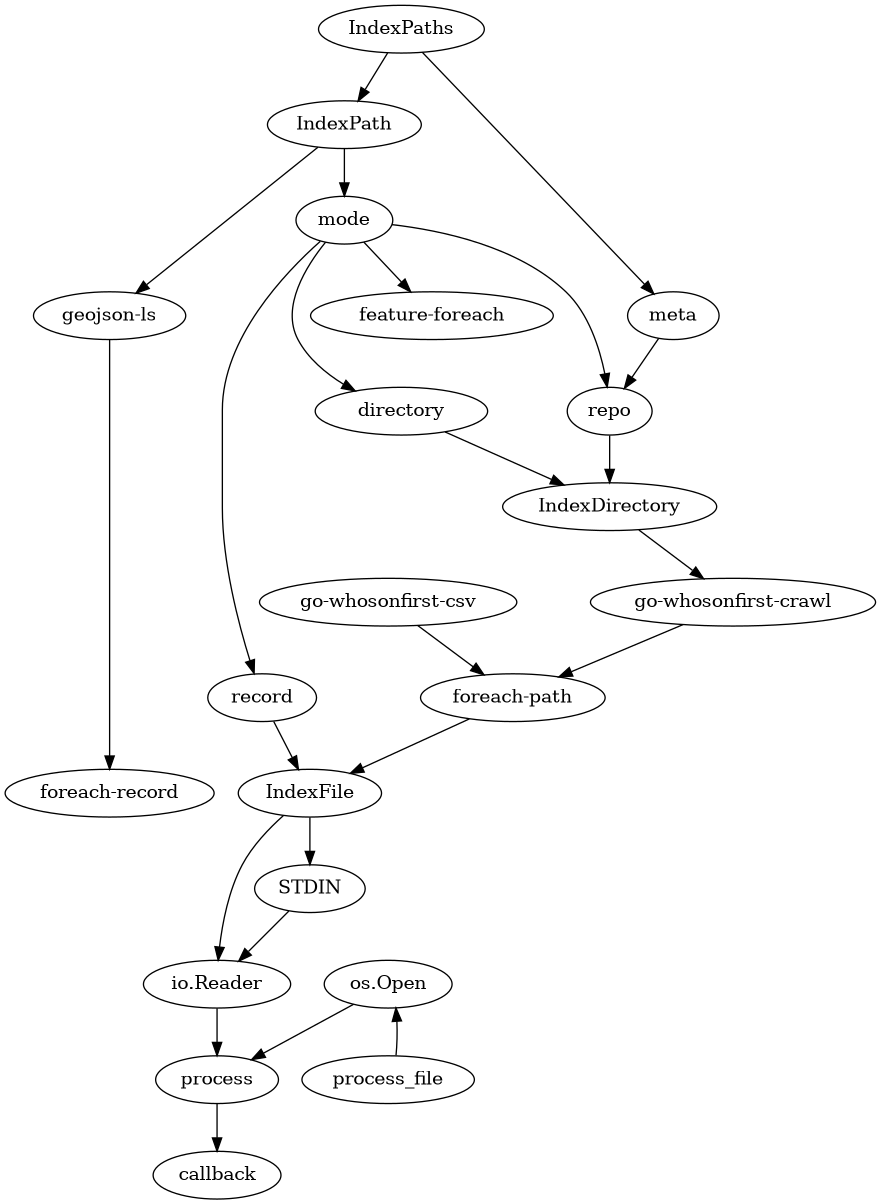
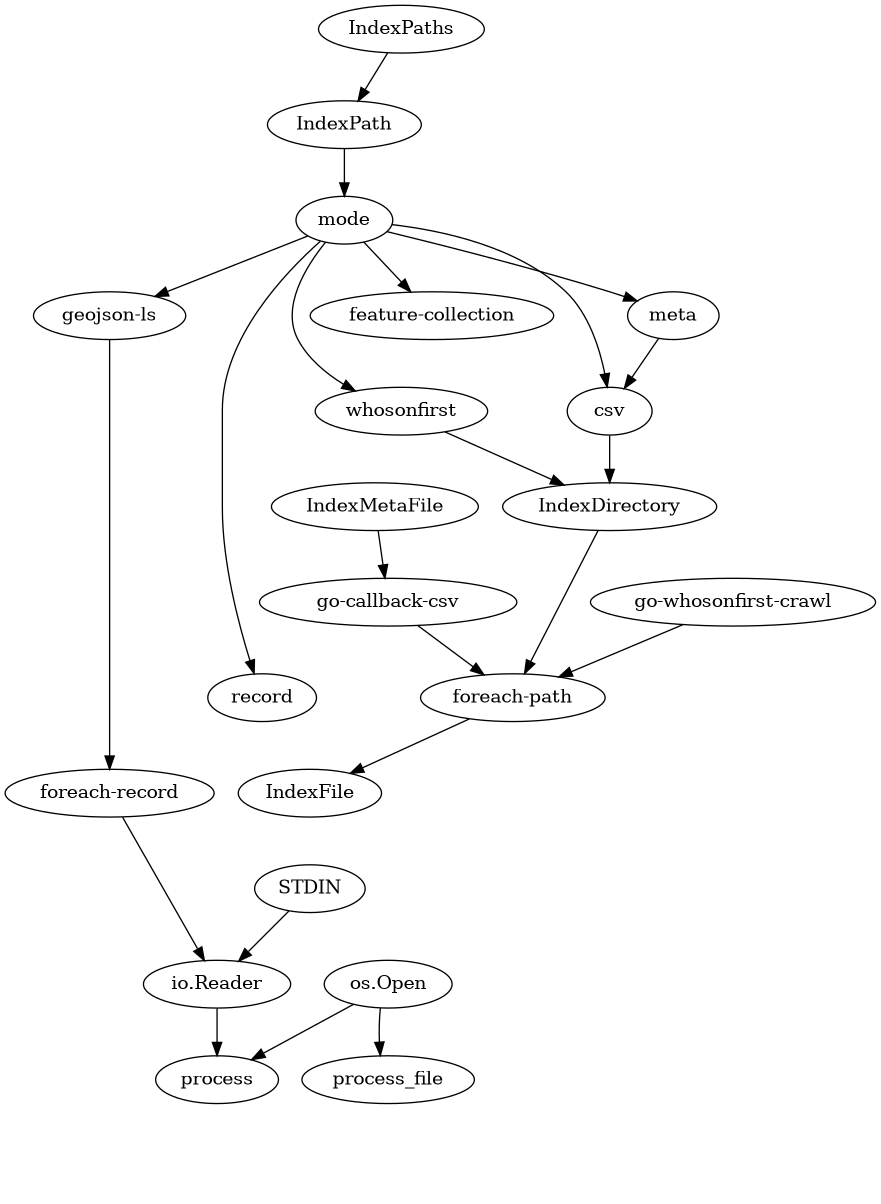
edge "IndexPaths" -> "meta": now "mode" -> "meta"
edge "IndexPath" -> "geojson-ls": now "mode" -> "geojson-ls"
node "feature-foreach": label "feature-foreach" -> "feature-collection"
node "directory": label "directory" -> "whosonfirst"
node "repo": label "repo" -> "csv"
node "IndexMetaFile": added
edge "IndexDirectory" -> "go-whosonfirst-crawl": now "IndexDirectory" -> "foreach-path"
node "go-whosonfirst-csv": label "go-whosonfirst-csv" -> "go-callback-csv"
edge "record" -> "IndexFile": removed
edge "IndexFile" -> "STDIN": removed
edge "IndexFile" -> "io.Reader": now "foreach-record" -> "io.Reader"
edge "process_file" -> "os.Open": reversed
node "callback": removed
